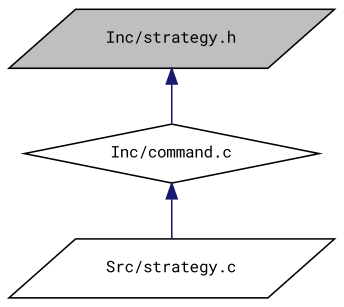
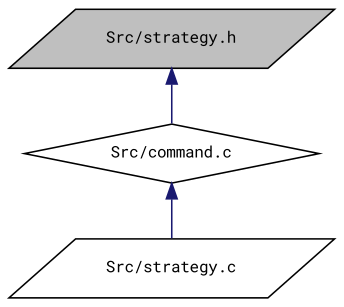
node "Inc/strategy.h": label "Inc/strategy.h" -> "Src/strategy.h"
node "Inc/command.c": label "Inc/command.c" -> "Src/command.c"
